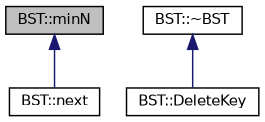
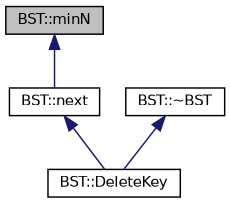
edge "BST::DeleteKey" -> "BST::next": added
